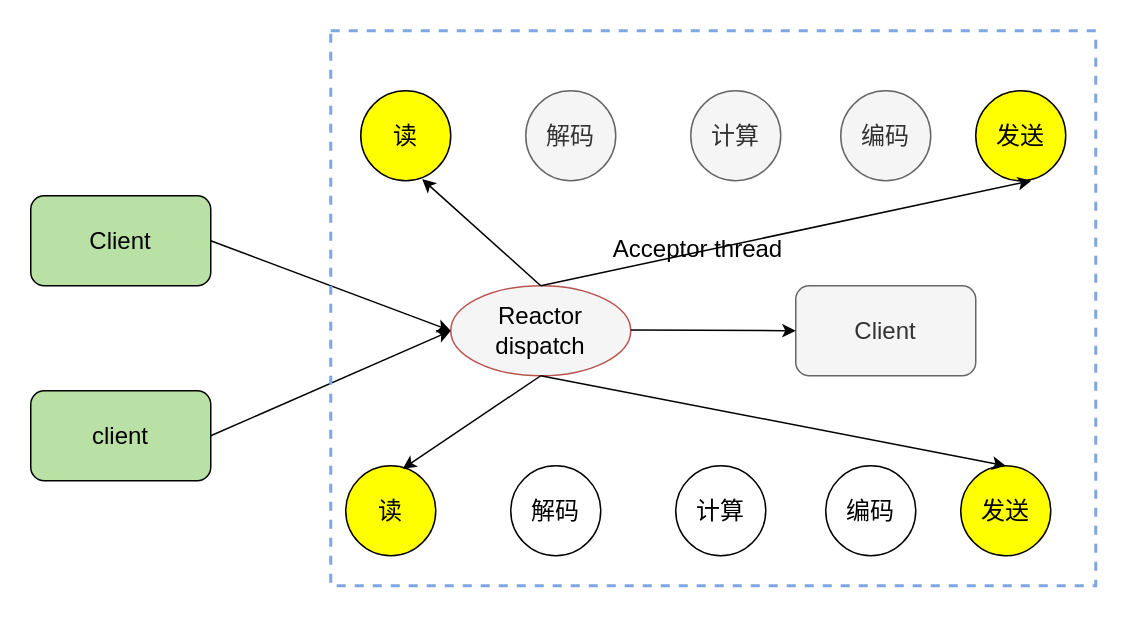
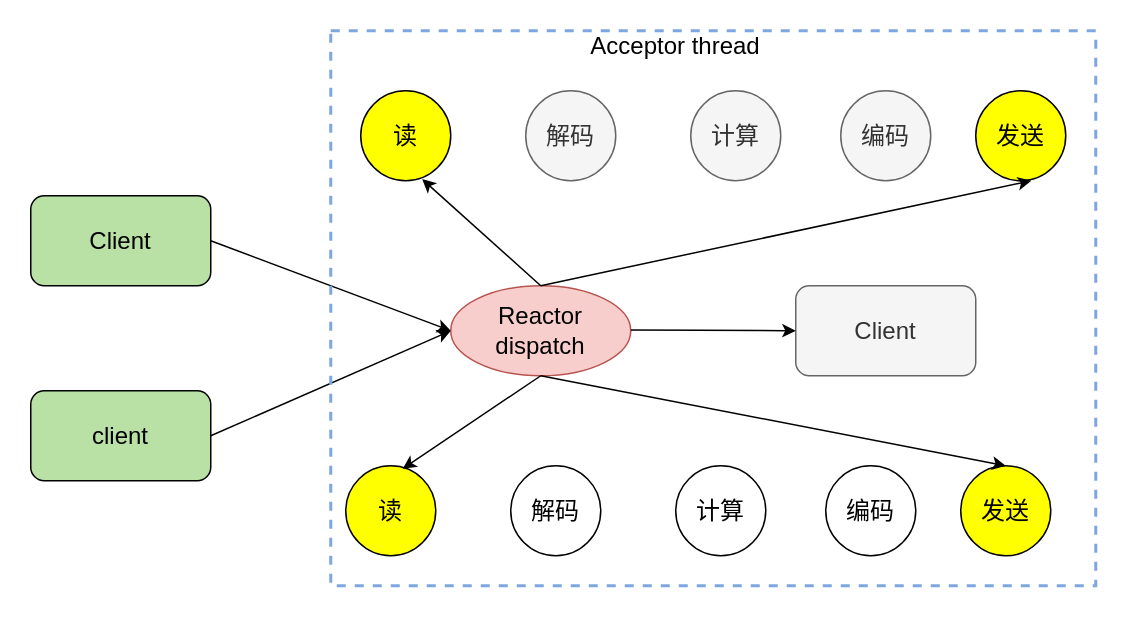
node "Acceptor thread": moved (698, 248) -> (676, 46)
node "Reactor dispatch": fillcolor #f5f5f5 -> #f8cecc
